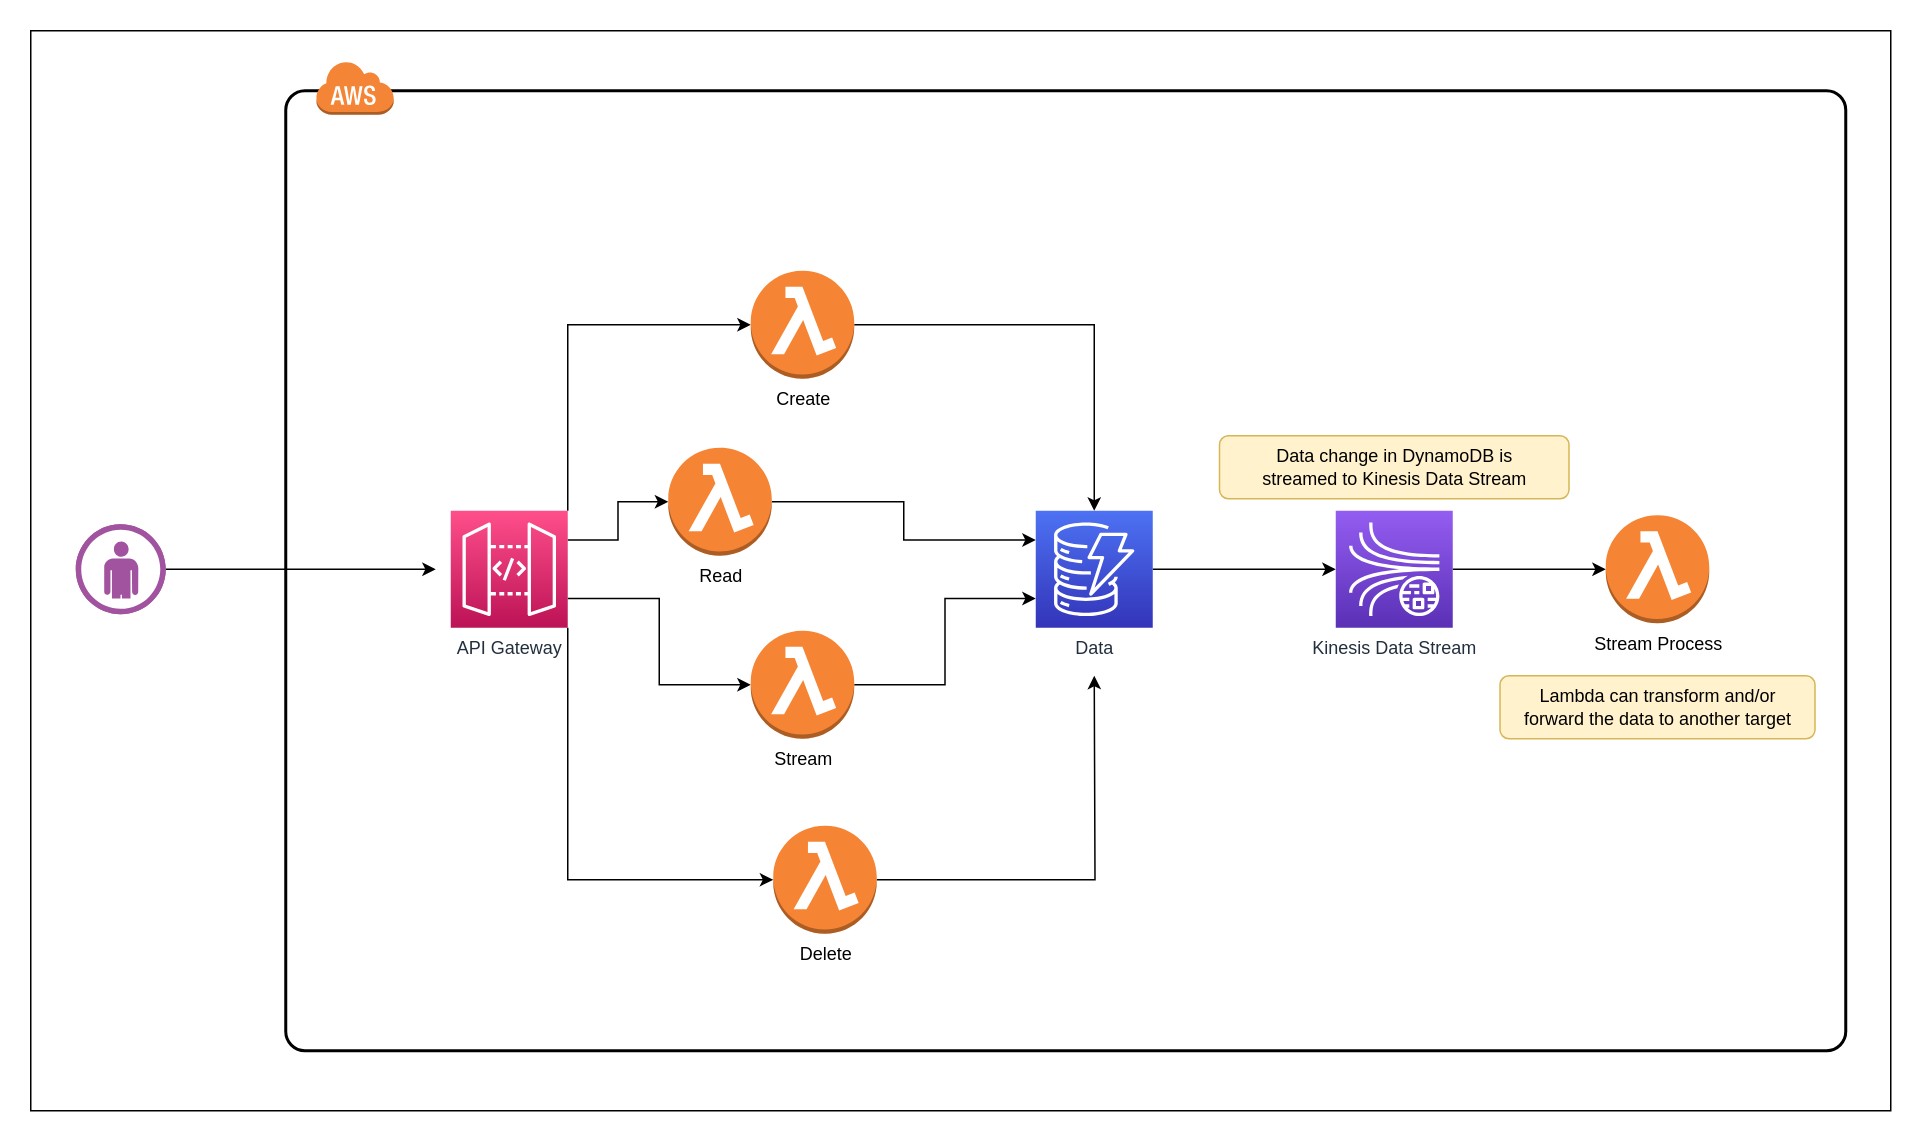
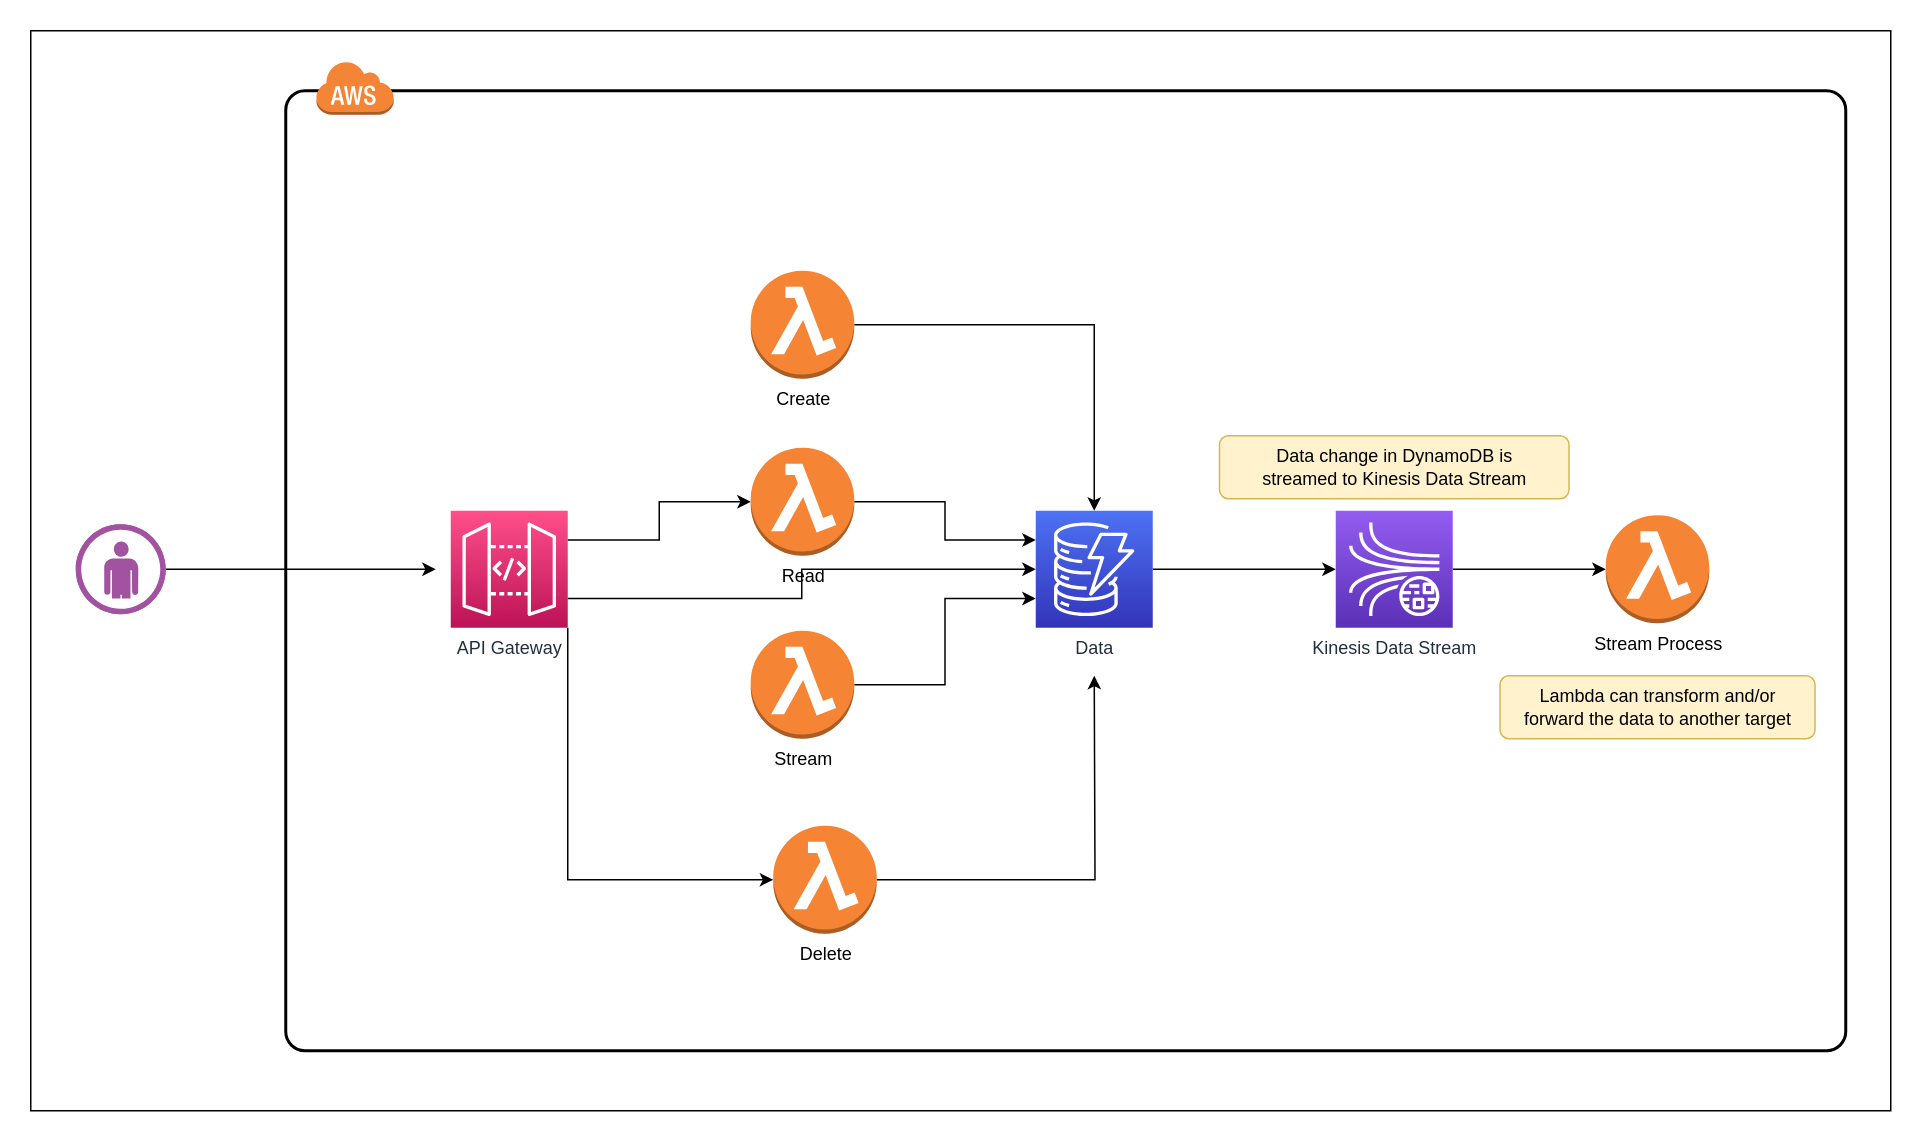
edge "API Gateway" -> "Create": removed
node "Read": moved (720, 502) -> (803, 502)
edge "API Gateway" -> "Stream": now "API Gateway" -> "Data"
